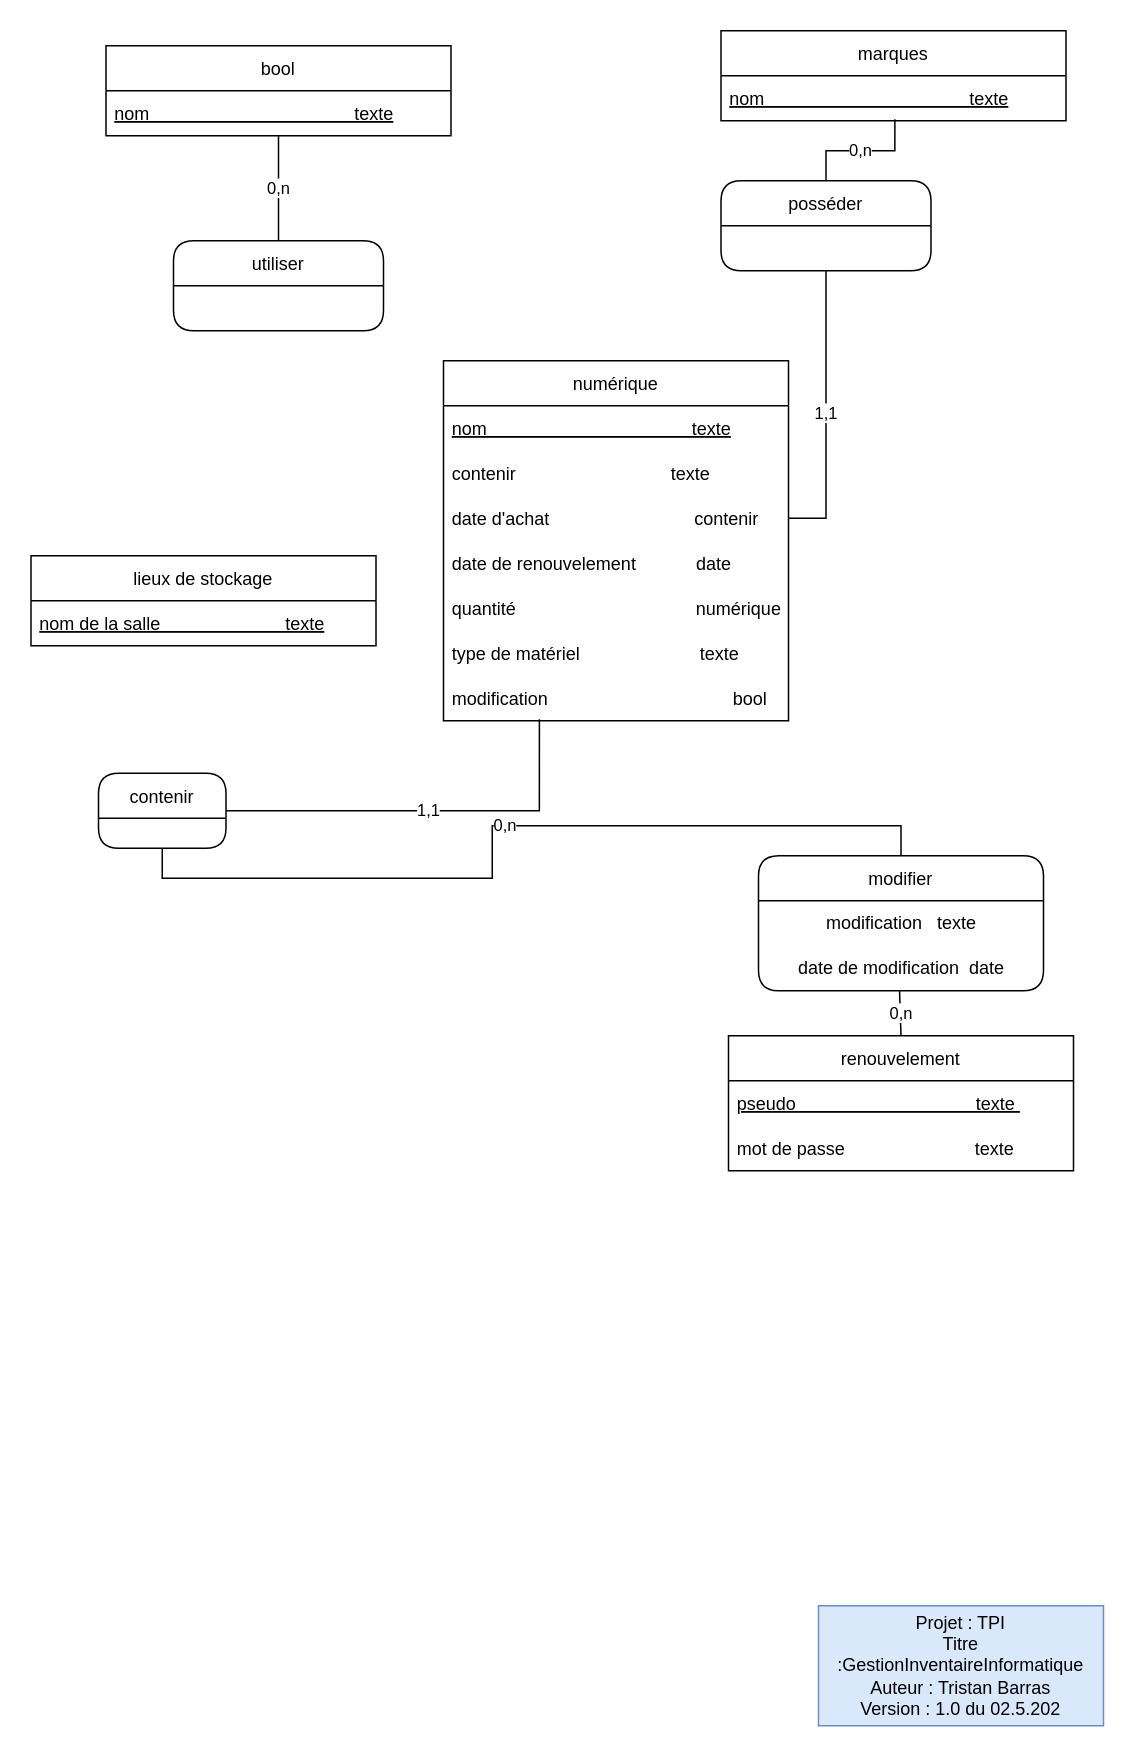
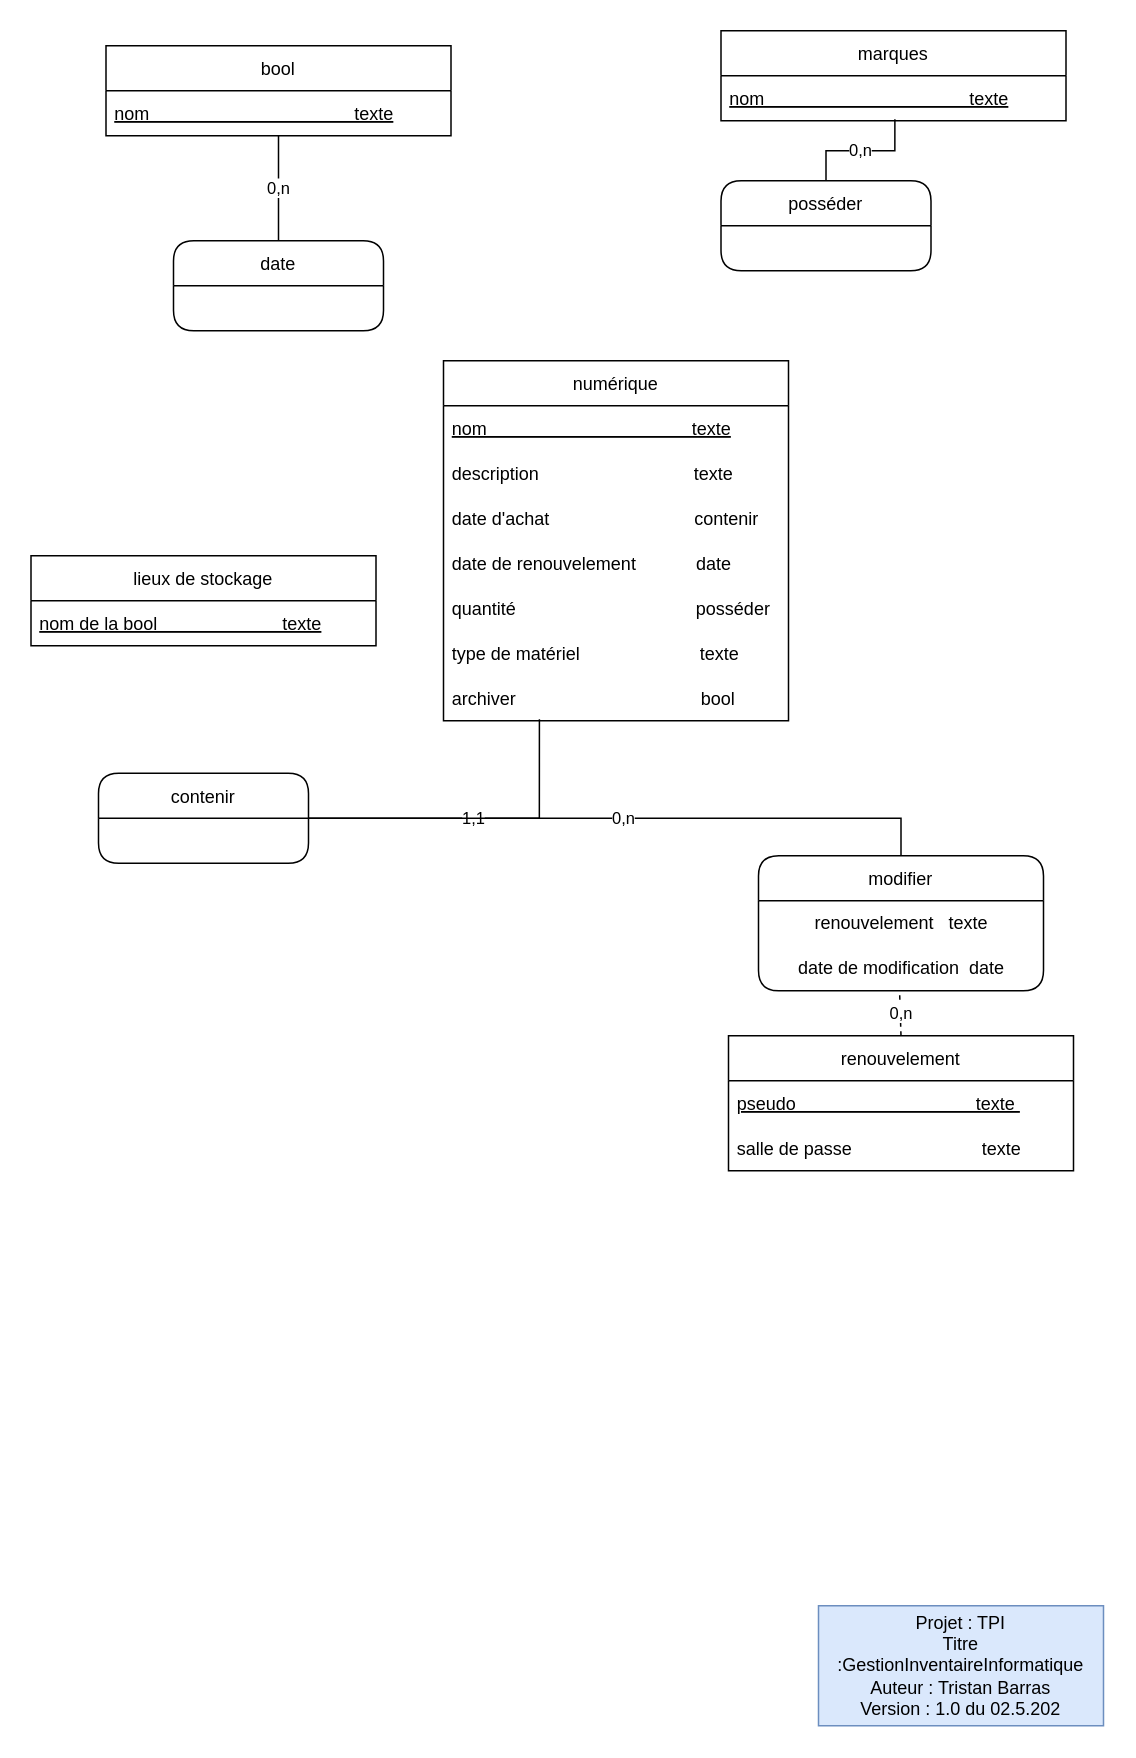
node "utiliser": label "utiliser" -> "date"
node "contenir texte": label "contenir texte" -> "description texte"
edge "posséder" -- "date d'achat contenir": removed, label "1,1"
node "quantité numérique": label "quantité numérique" -> "quantité posséder"
node "nom de la salle texte": label "nom de la salle texte" -> "nom de la bool texte"
node "modification bool": label "modification bool" -> "archiver bool"
node "contenir": size 128x75 -> 210x90
node "modification texte": label "modification texte" -> "renouvelement texte"
edge "date de modification date" -- "renouvelement": style solid -> dashed
node "mot de passe texte": label "mot de passe texte" -> "salle de passe texte"
